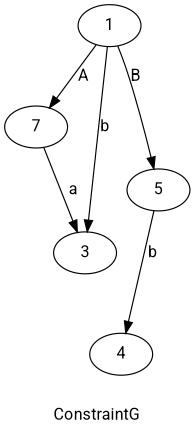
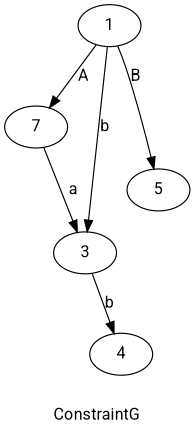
edge "5" -> "4": now "3" -> "4"
